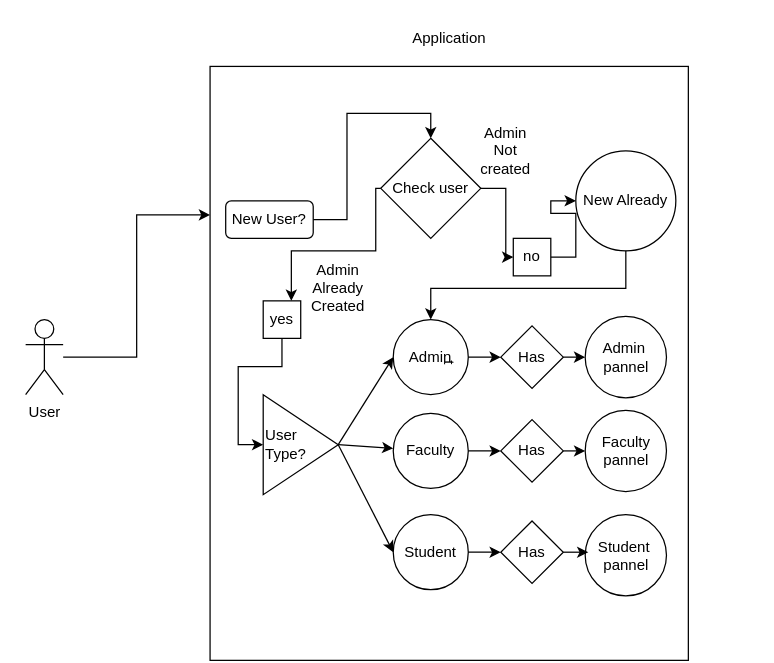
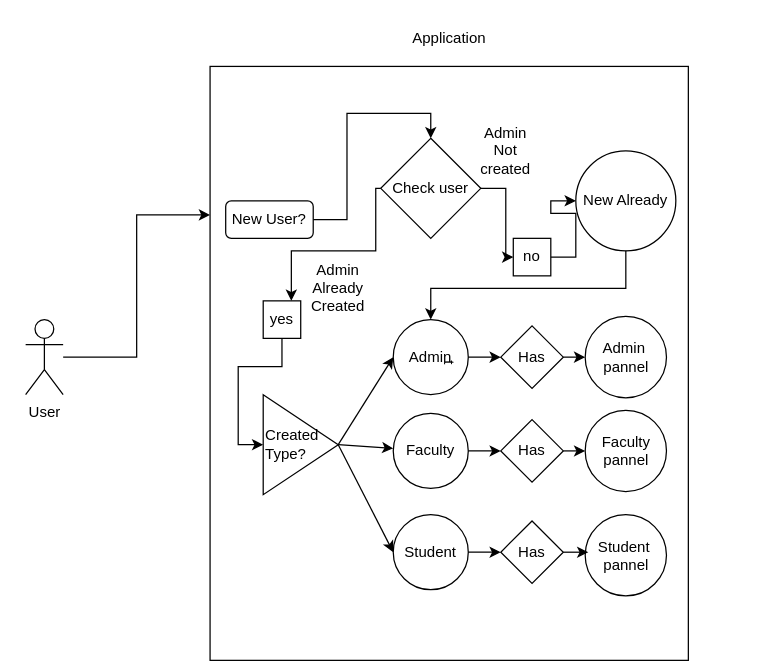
node "User Type?": label "User Type?" -> "Created Type?"
